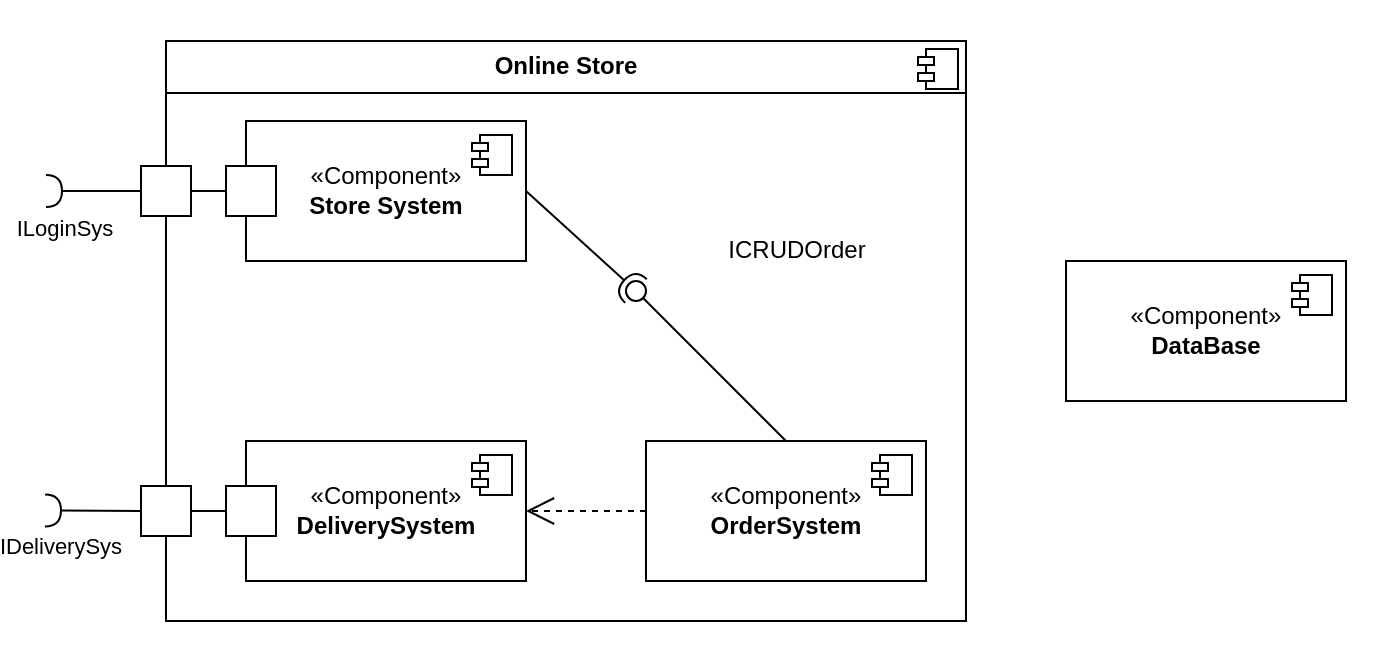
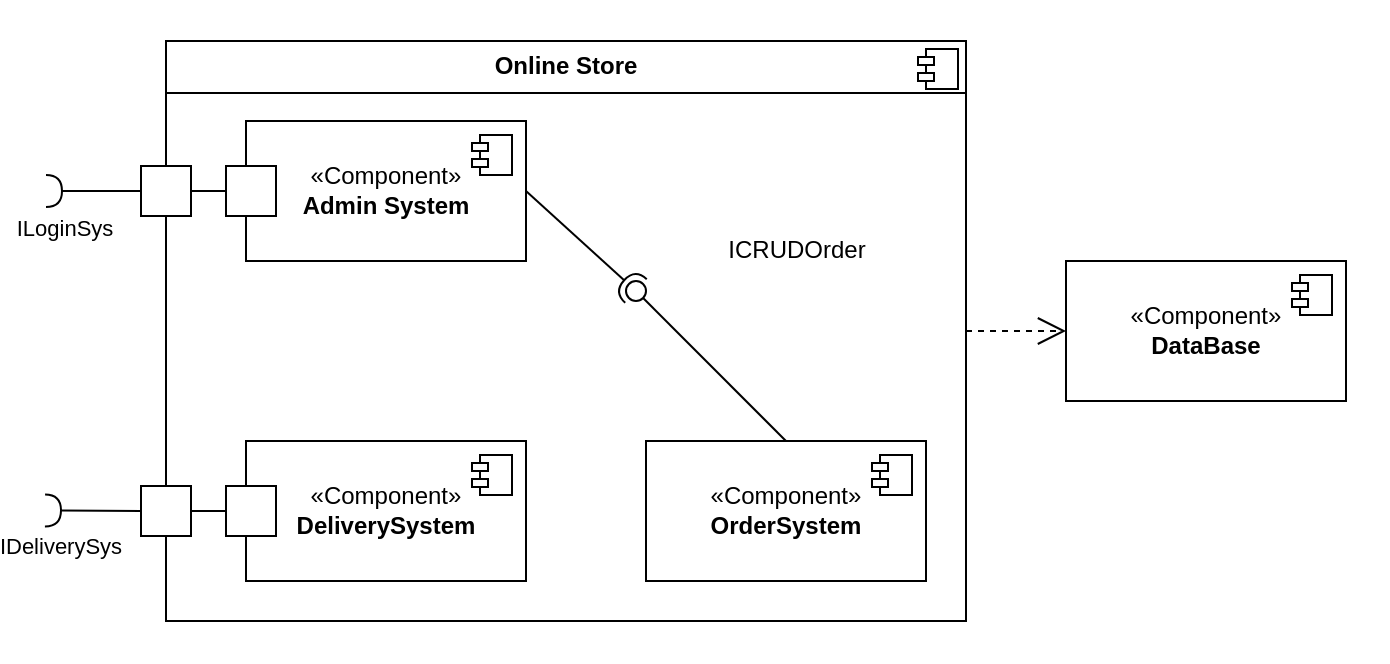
node "«Component» Store System": label "«Component» Store System" -> "«Component» Admin System"
edge "Online Store" -> "«Component» DataBase": added
edge "«Component» OrderSystem" -> "«Component» DeliverySystem": removed
